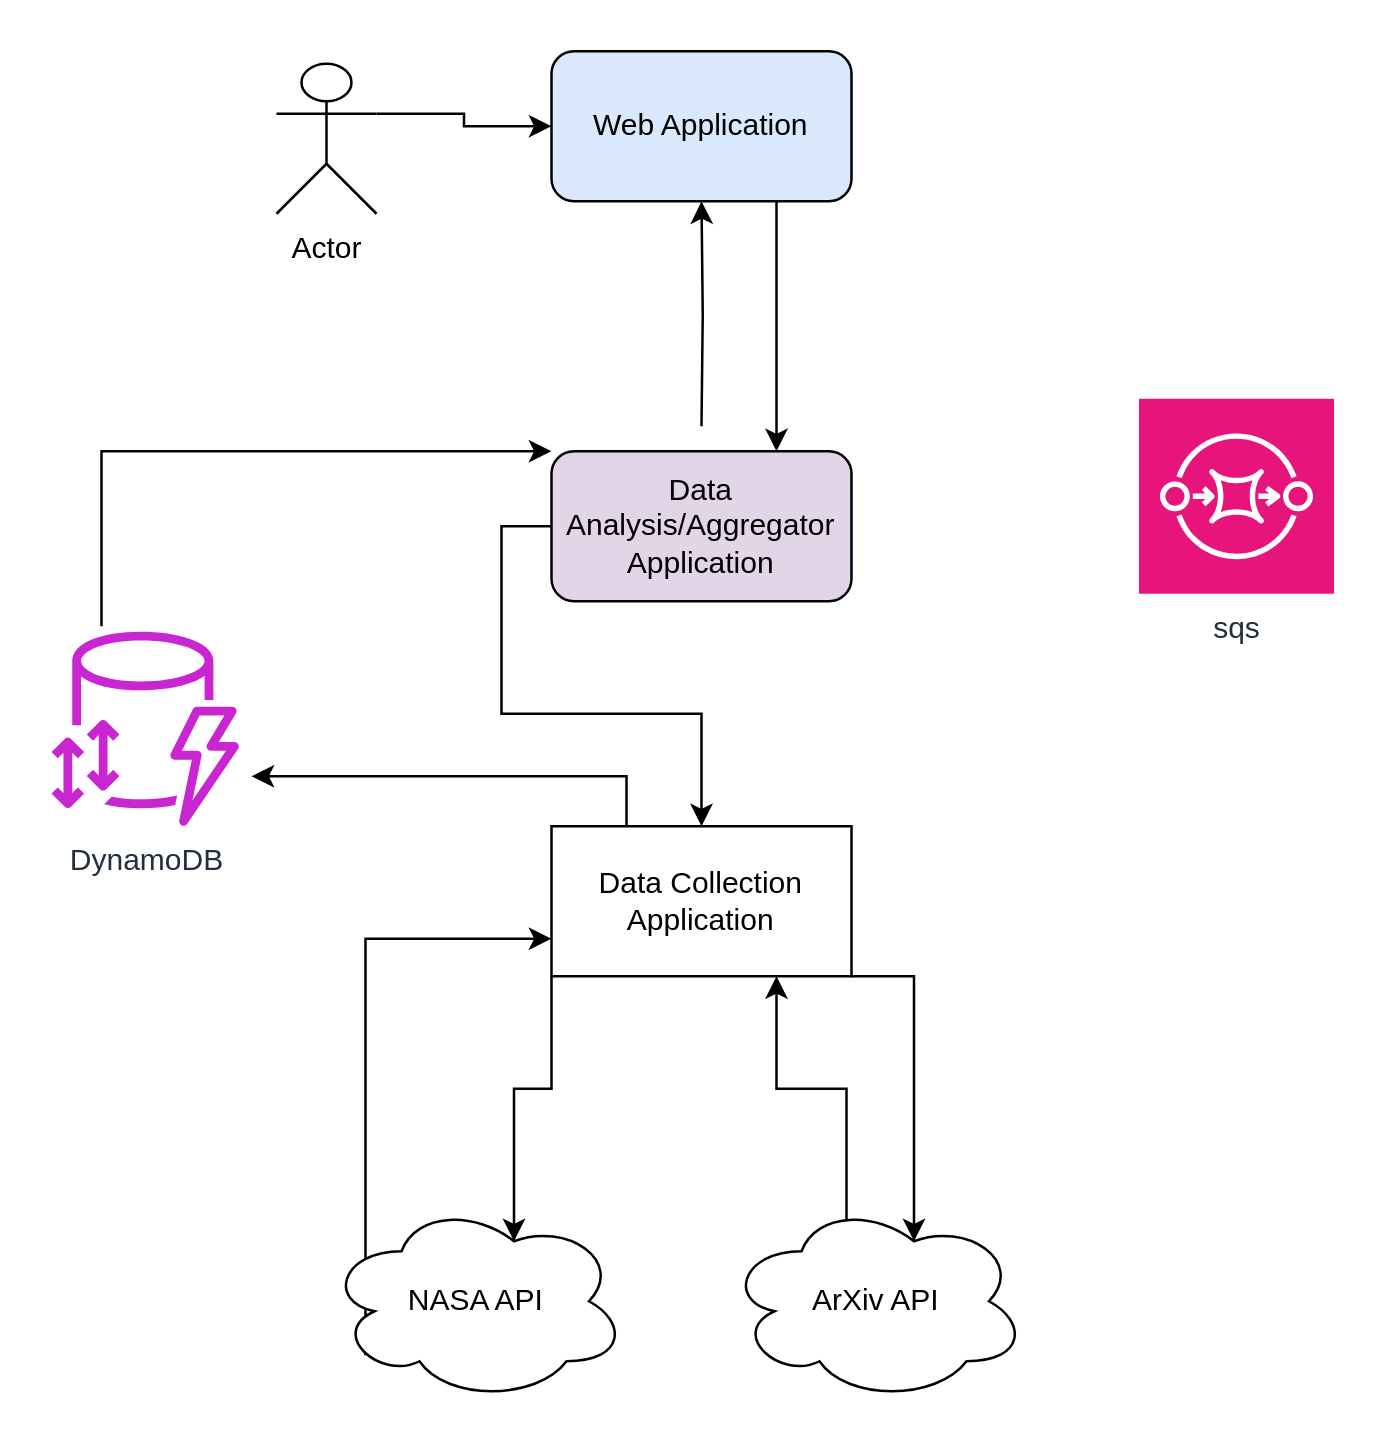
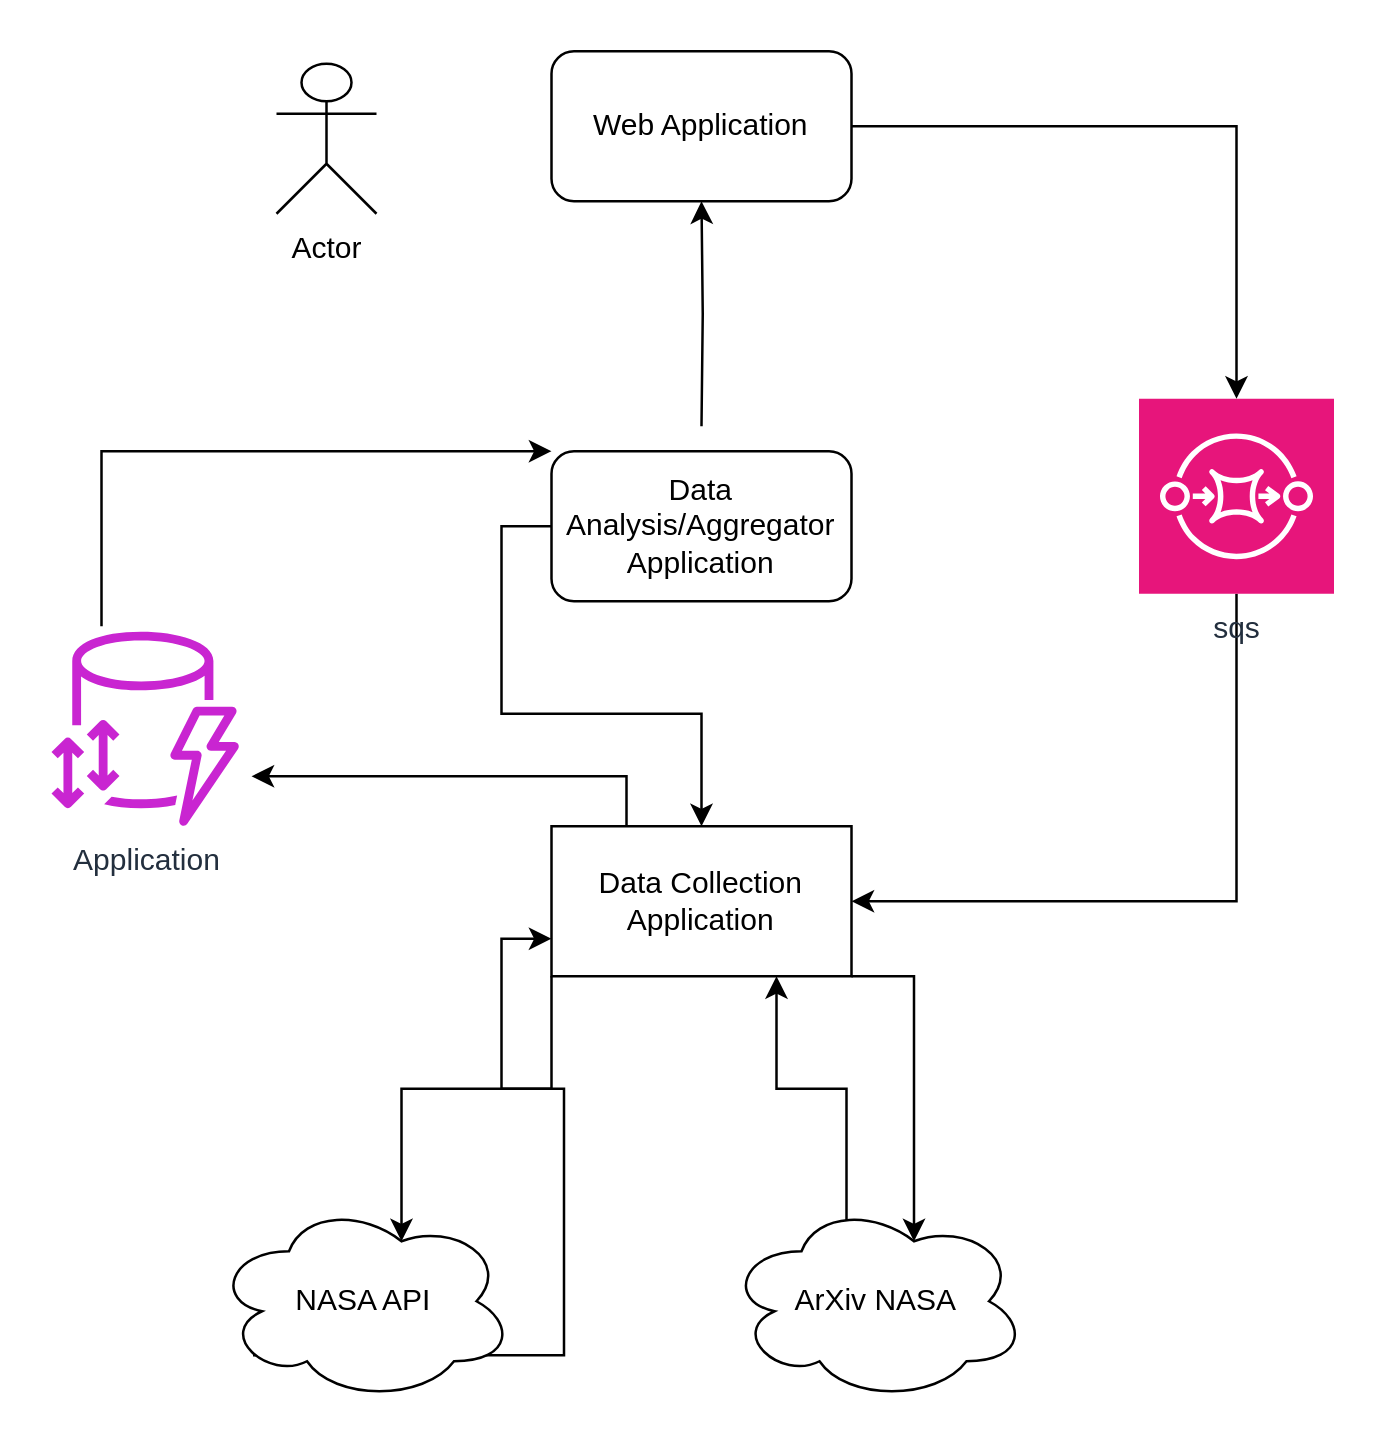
edge "Actor" -> "Web Application": removed
node "Web Application": fillcolor #dae8fc -> #ffffff
edge "Web Application" -> "sqs": added
edge "Web Application" -> "Data Analysis/Aggregator Application": removed
node "Data Analysis/Aggregator Application": fillcolor #e1d5e7 -> #ffffff
node "DynamoDB": label "DynamoDB" -> "Application"
edge "sqs" -> "Data Collection Application": added
node "NASA API": moved (476, 1301) -> (364, 1301)
node "ArXiv API": label "ArXiv API" -> "ArXiv NASA"
